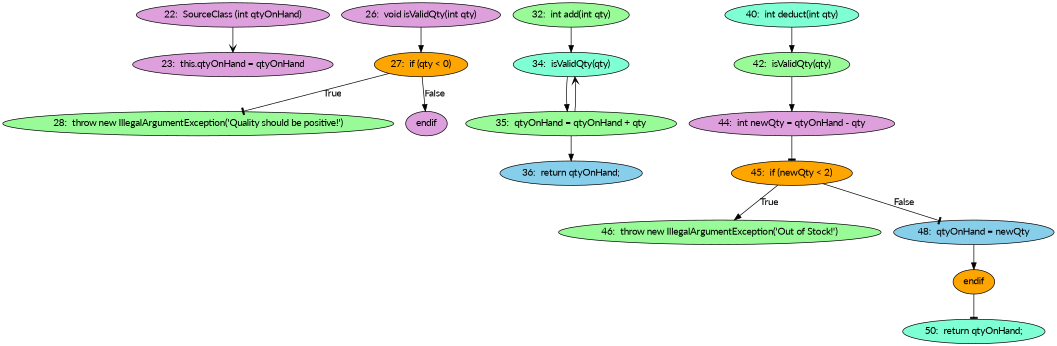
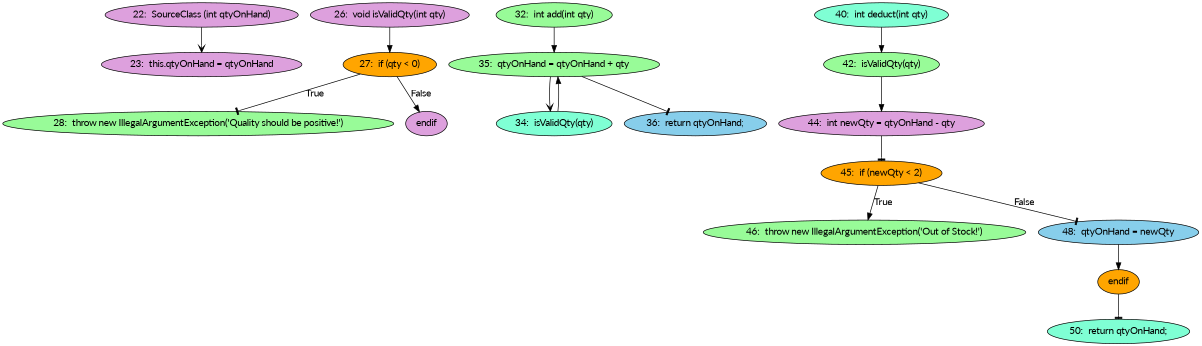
edge "32:  int add(int qty)" -> "34:  isValidQty(qty)": now "32:  int add(int qty)" -> "35:  qtyOnHand = qtyOnHand + qty"
edge "35:  qtyOnHand = qtyOnHand + qty" -> "36:  return qtyOnHand;": arrowhead normal -> tee
